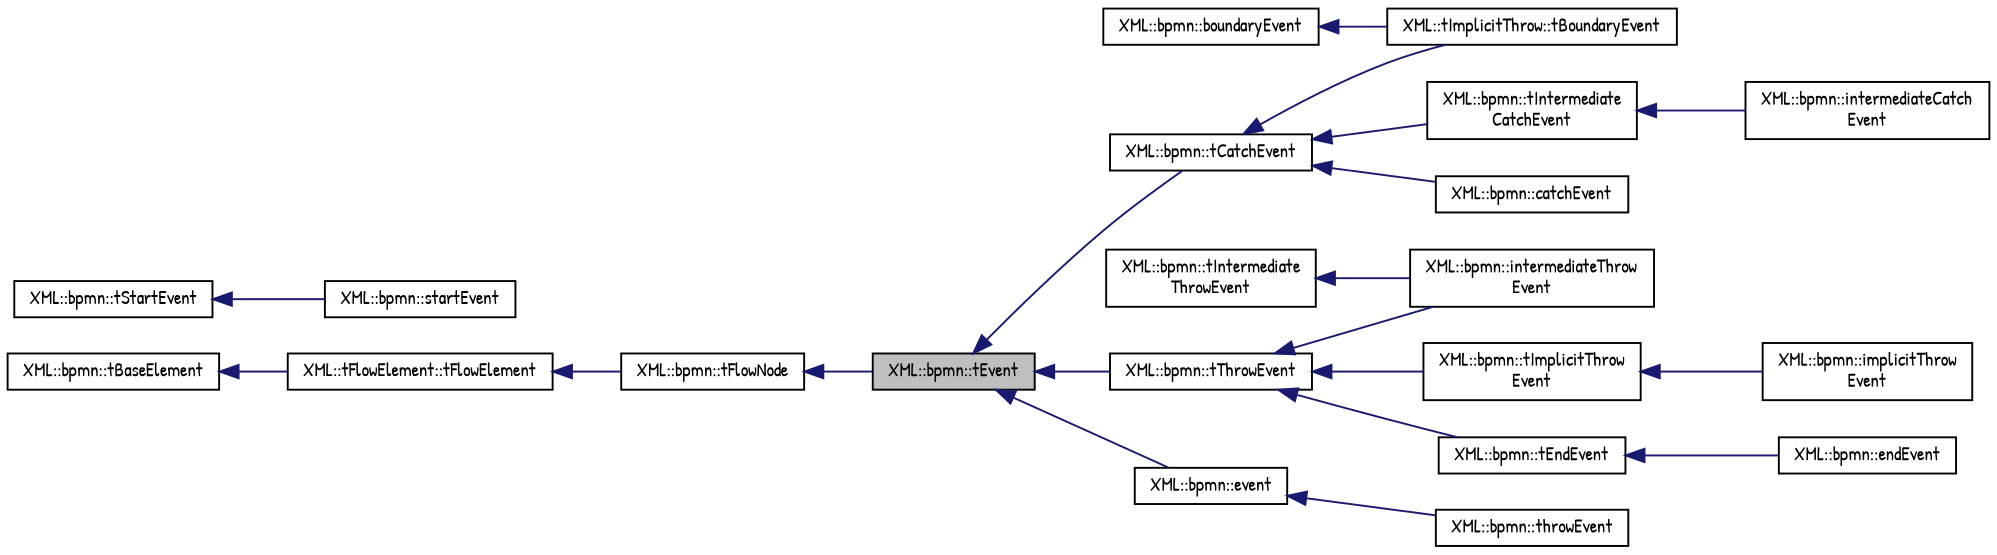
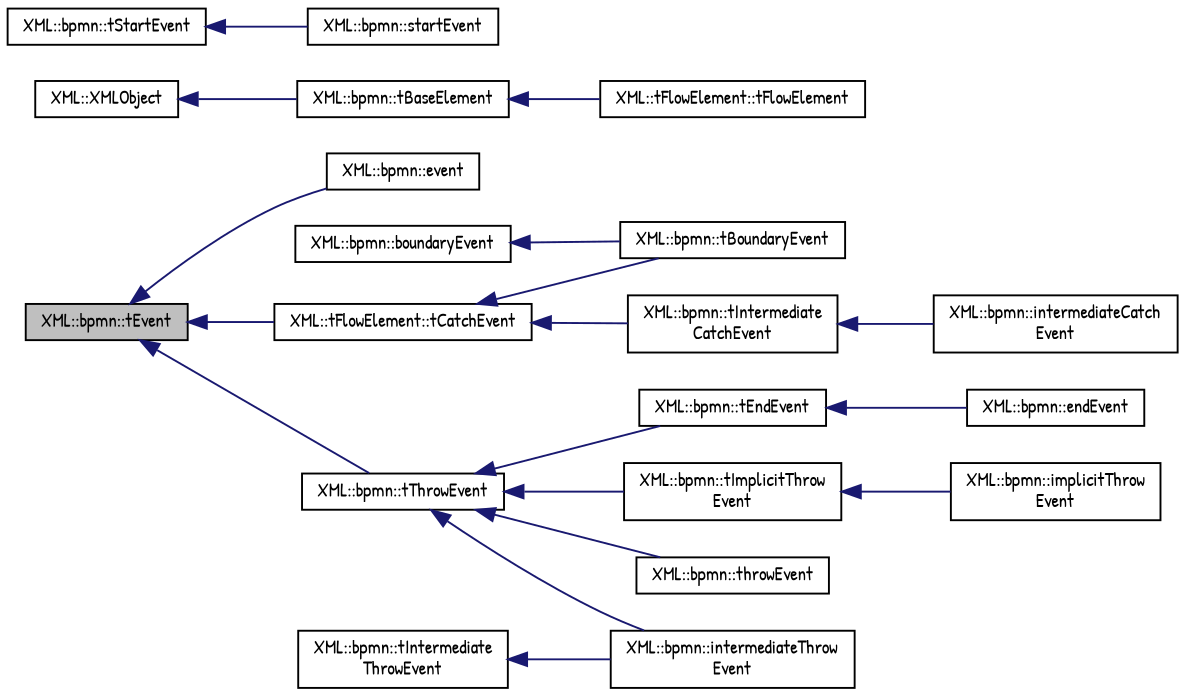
node "XML::tImplicitThrow::tBoundaryEvent": label "XML::tImplicitThrow::tBoundaryEvent" -> "XML::bpmn::tBoundaryEvent"
node "XML::XMLObject": added
node "XML::bpmn::tCatchEvent": label "XML::bpmn::tCatchEvent" -> "XML::tFlowElement::tCatchEvent"
node "XML::bpmn::catchEvent": removed
node "XML::bpmn::tFlowNode": removed
edge "XML::bpmn::throwEvent" -> "XML::bpmn::event": now "XML::bpmn::throwEvent" -> "XML::bpmn::tThrowEvent"
